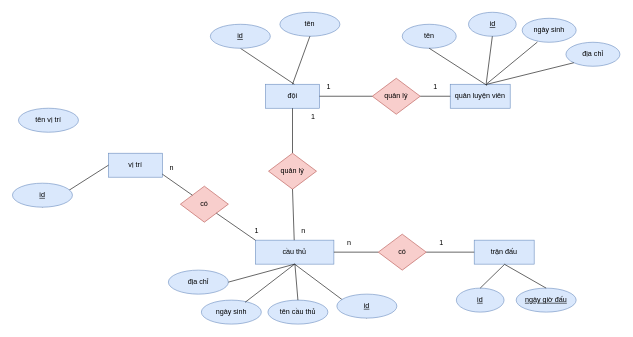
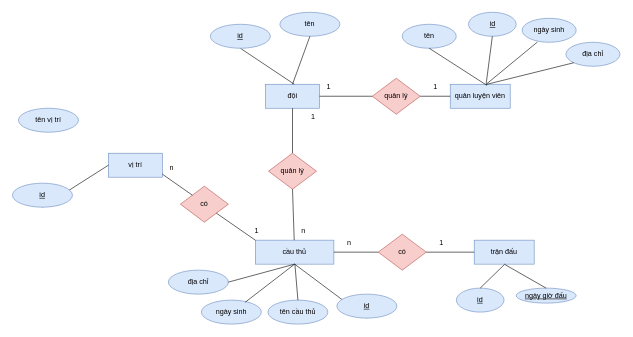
node "ngày giờ đấu": size 60x24 -> 60x15
